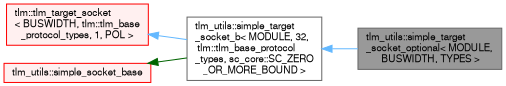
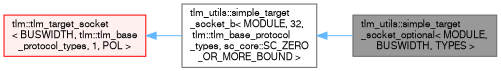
node "tlm_utils::simple_socket_base": removed
